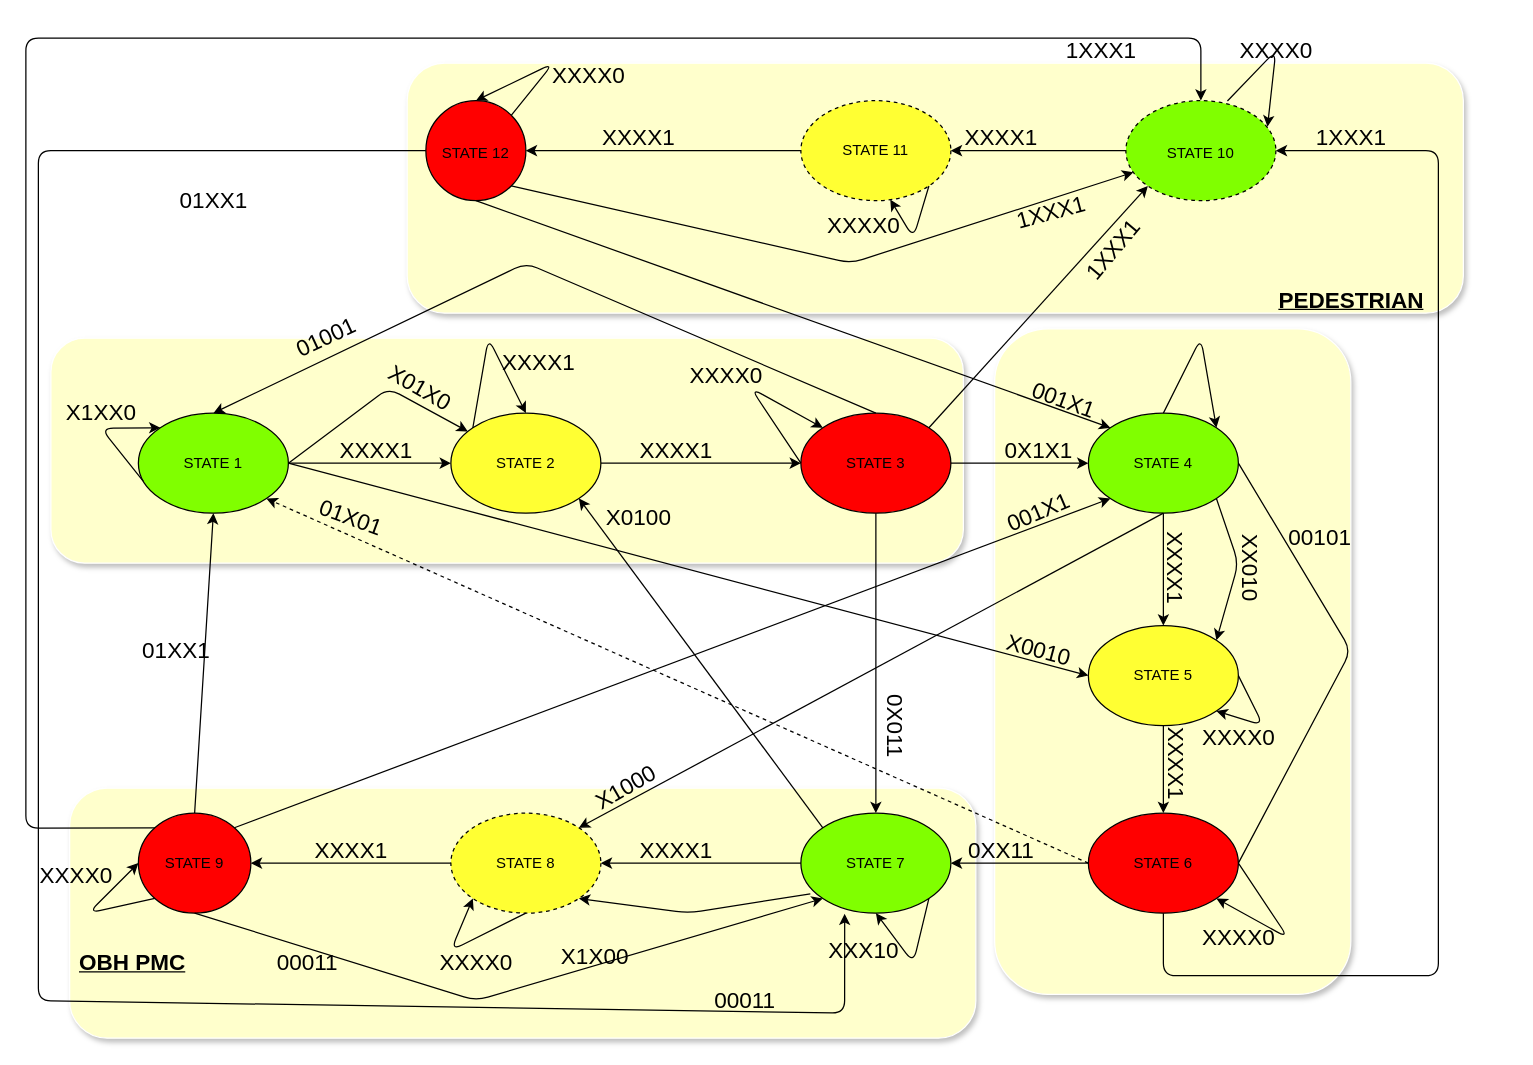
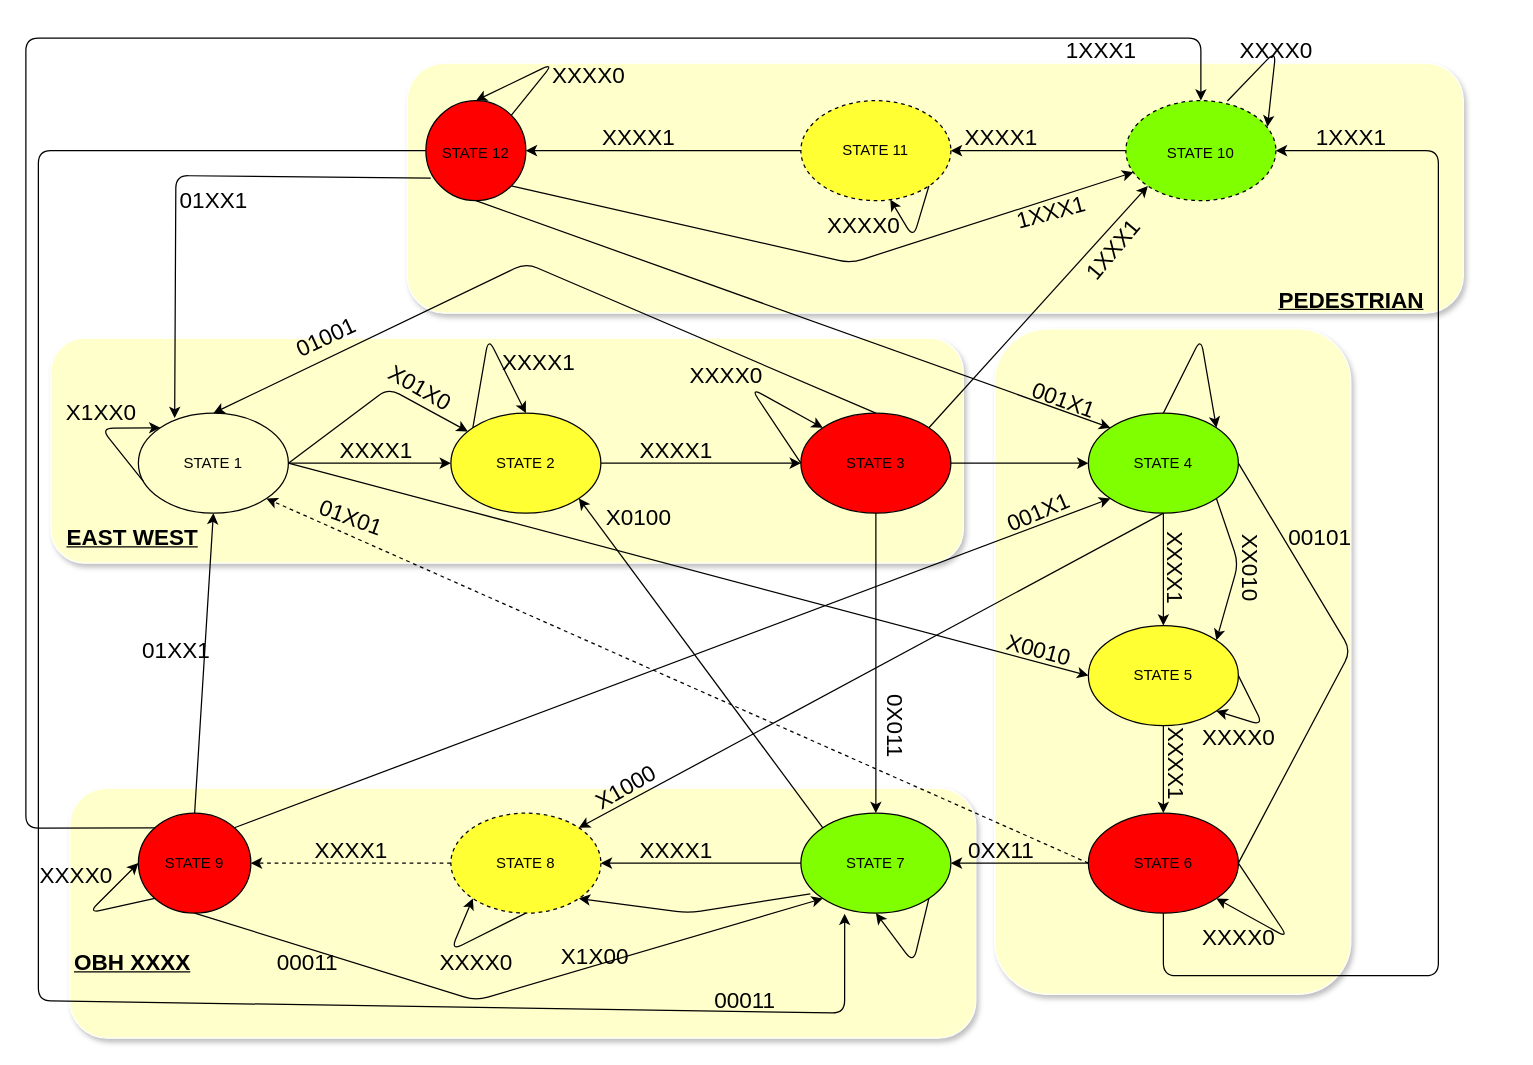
edge "STATE 12" -> "STATE 1": added
node "0X1X1": removed
node "STATE 1": fillcolor #80ff00 -> #ffffcc
node "EAST WEST": added
edge "STATE 8" -> "STATE 9": style solid -> dashed
node "XXX10": removed
node "OBH PMC": label "OBH PMC" -> "OBH XXXX"
